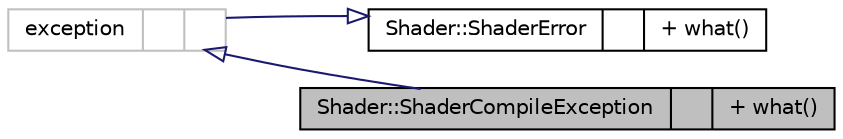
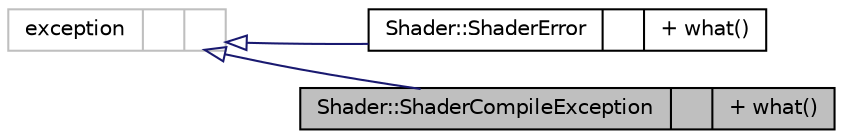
edge "exception" -> "Shader::ShaderError": reversed
